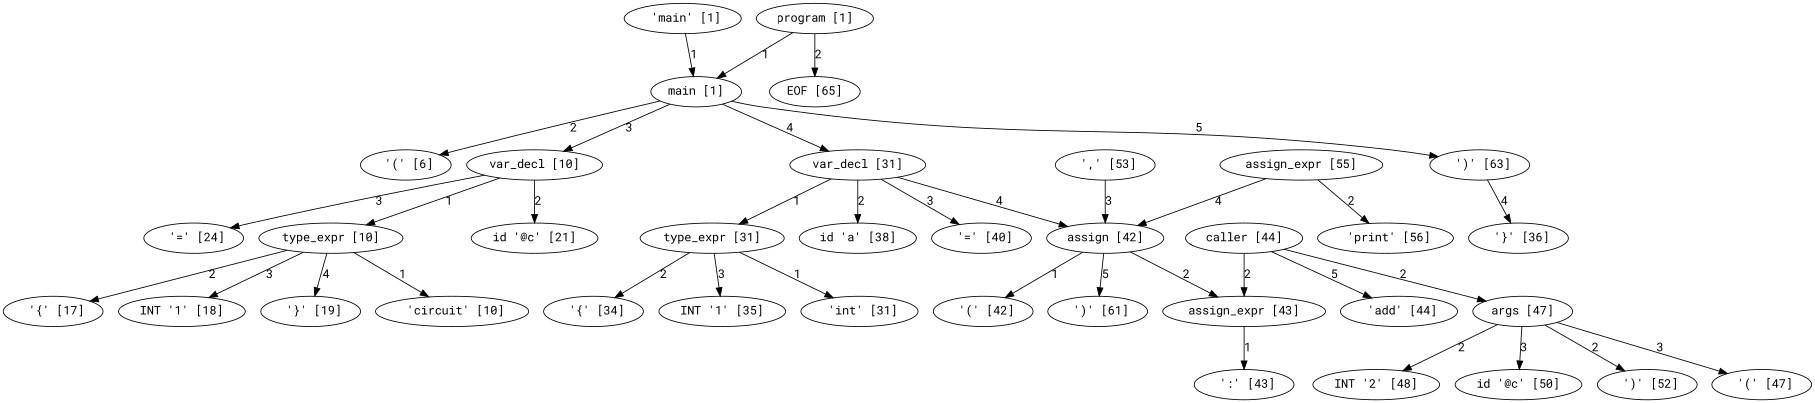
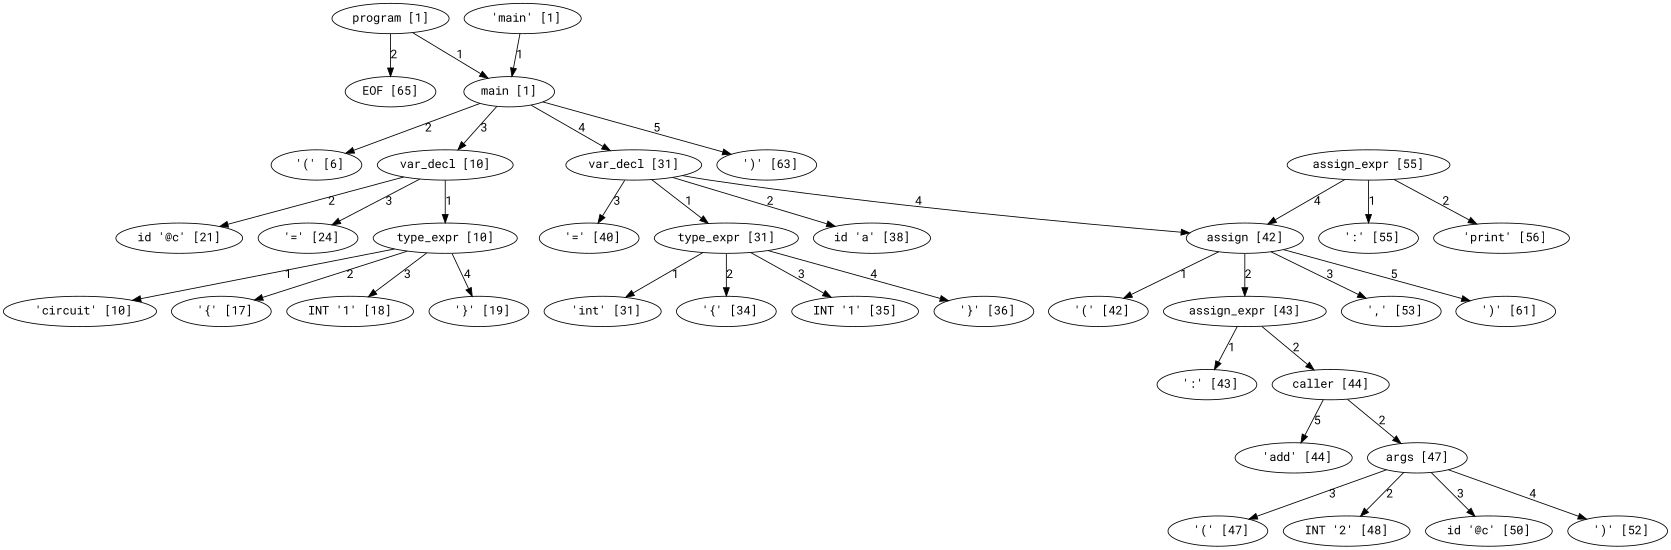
edge "',' [53]" -> "assign [42]": reversed
edge "')' [63]" -> "'}' [36]": now "type_expr [31]" -> "'}' [36]"
node "':' [55]": added
edge "caller [44]" -> "assign_expr [43]": reversed
edge "args [47]" -> "')' [52]": label "2" -> "4"
